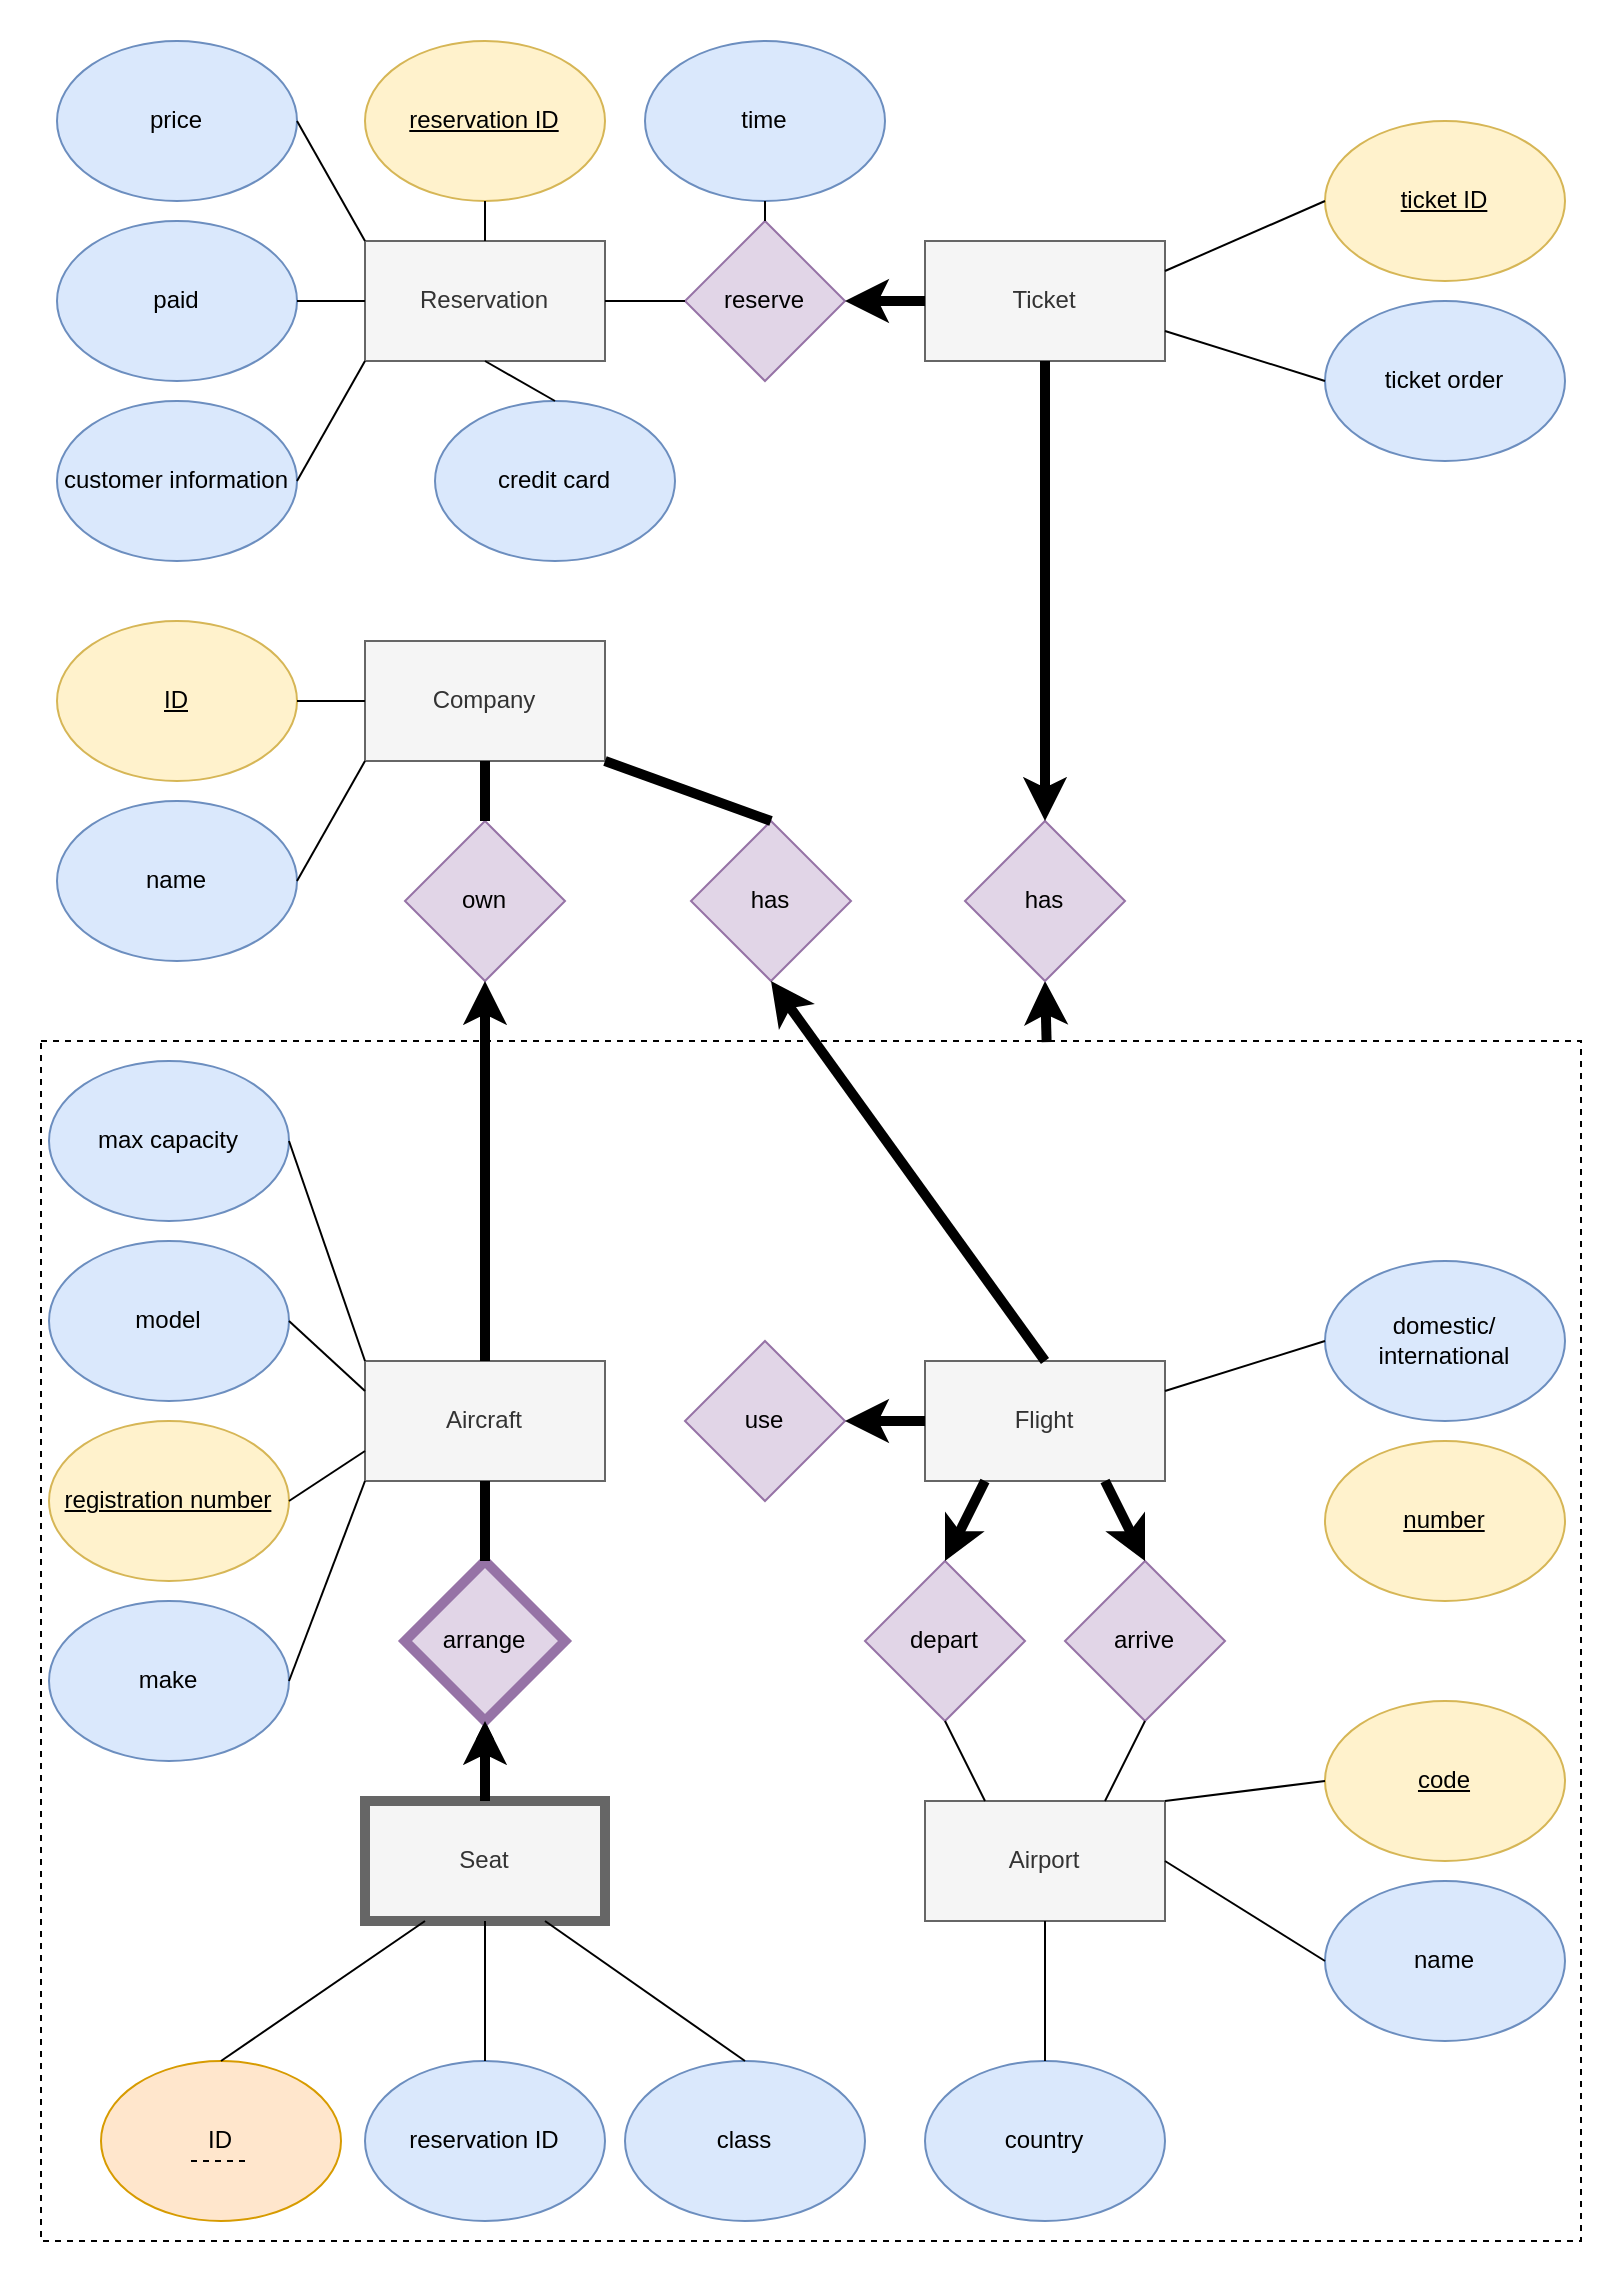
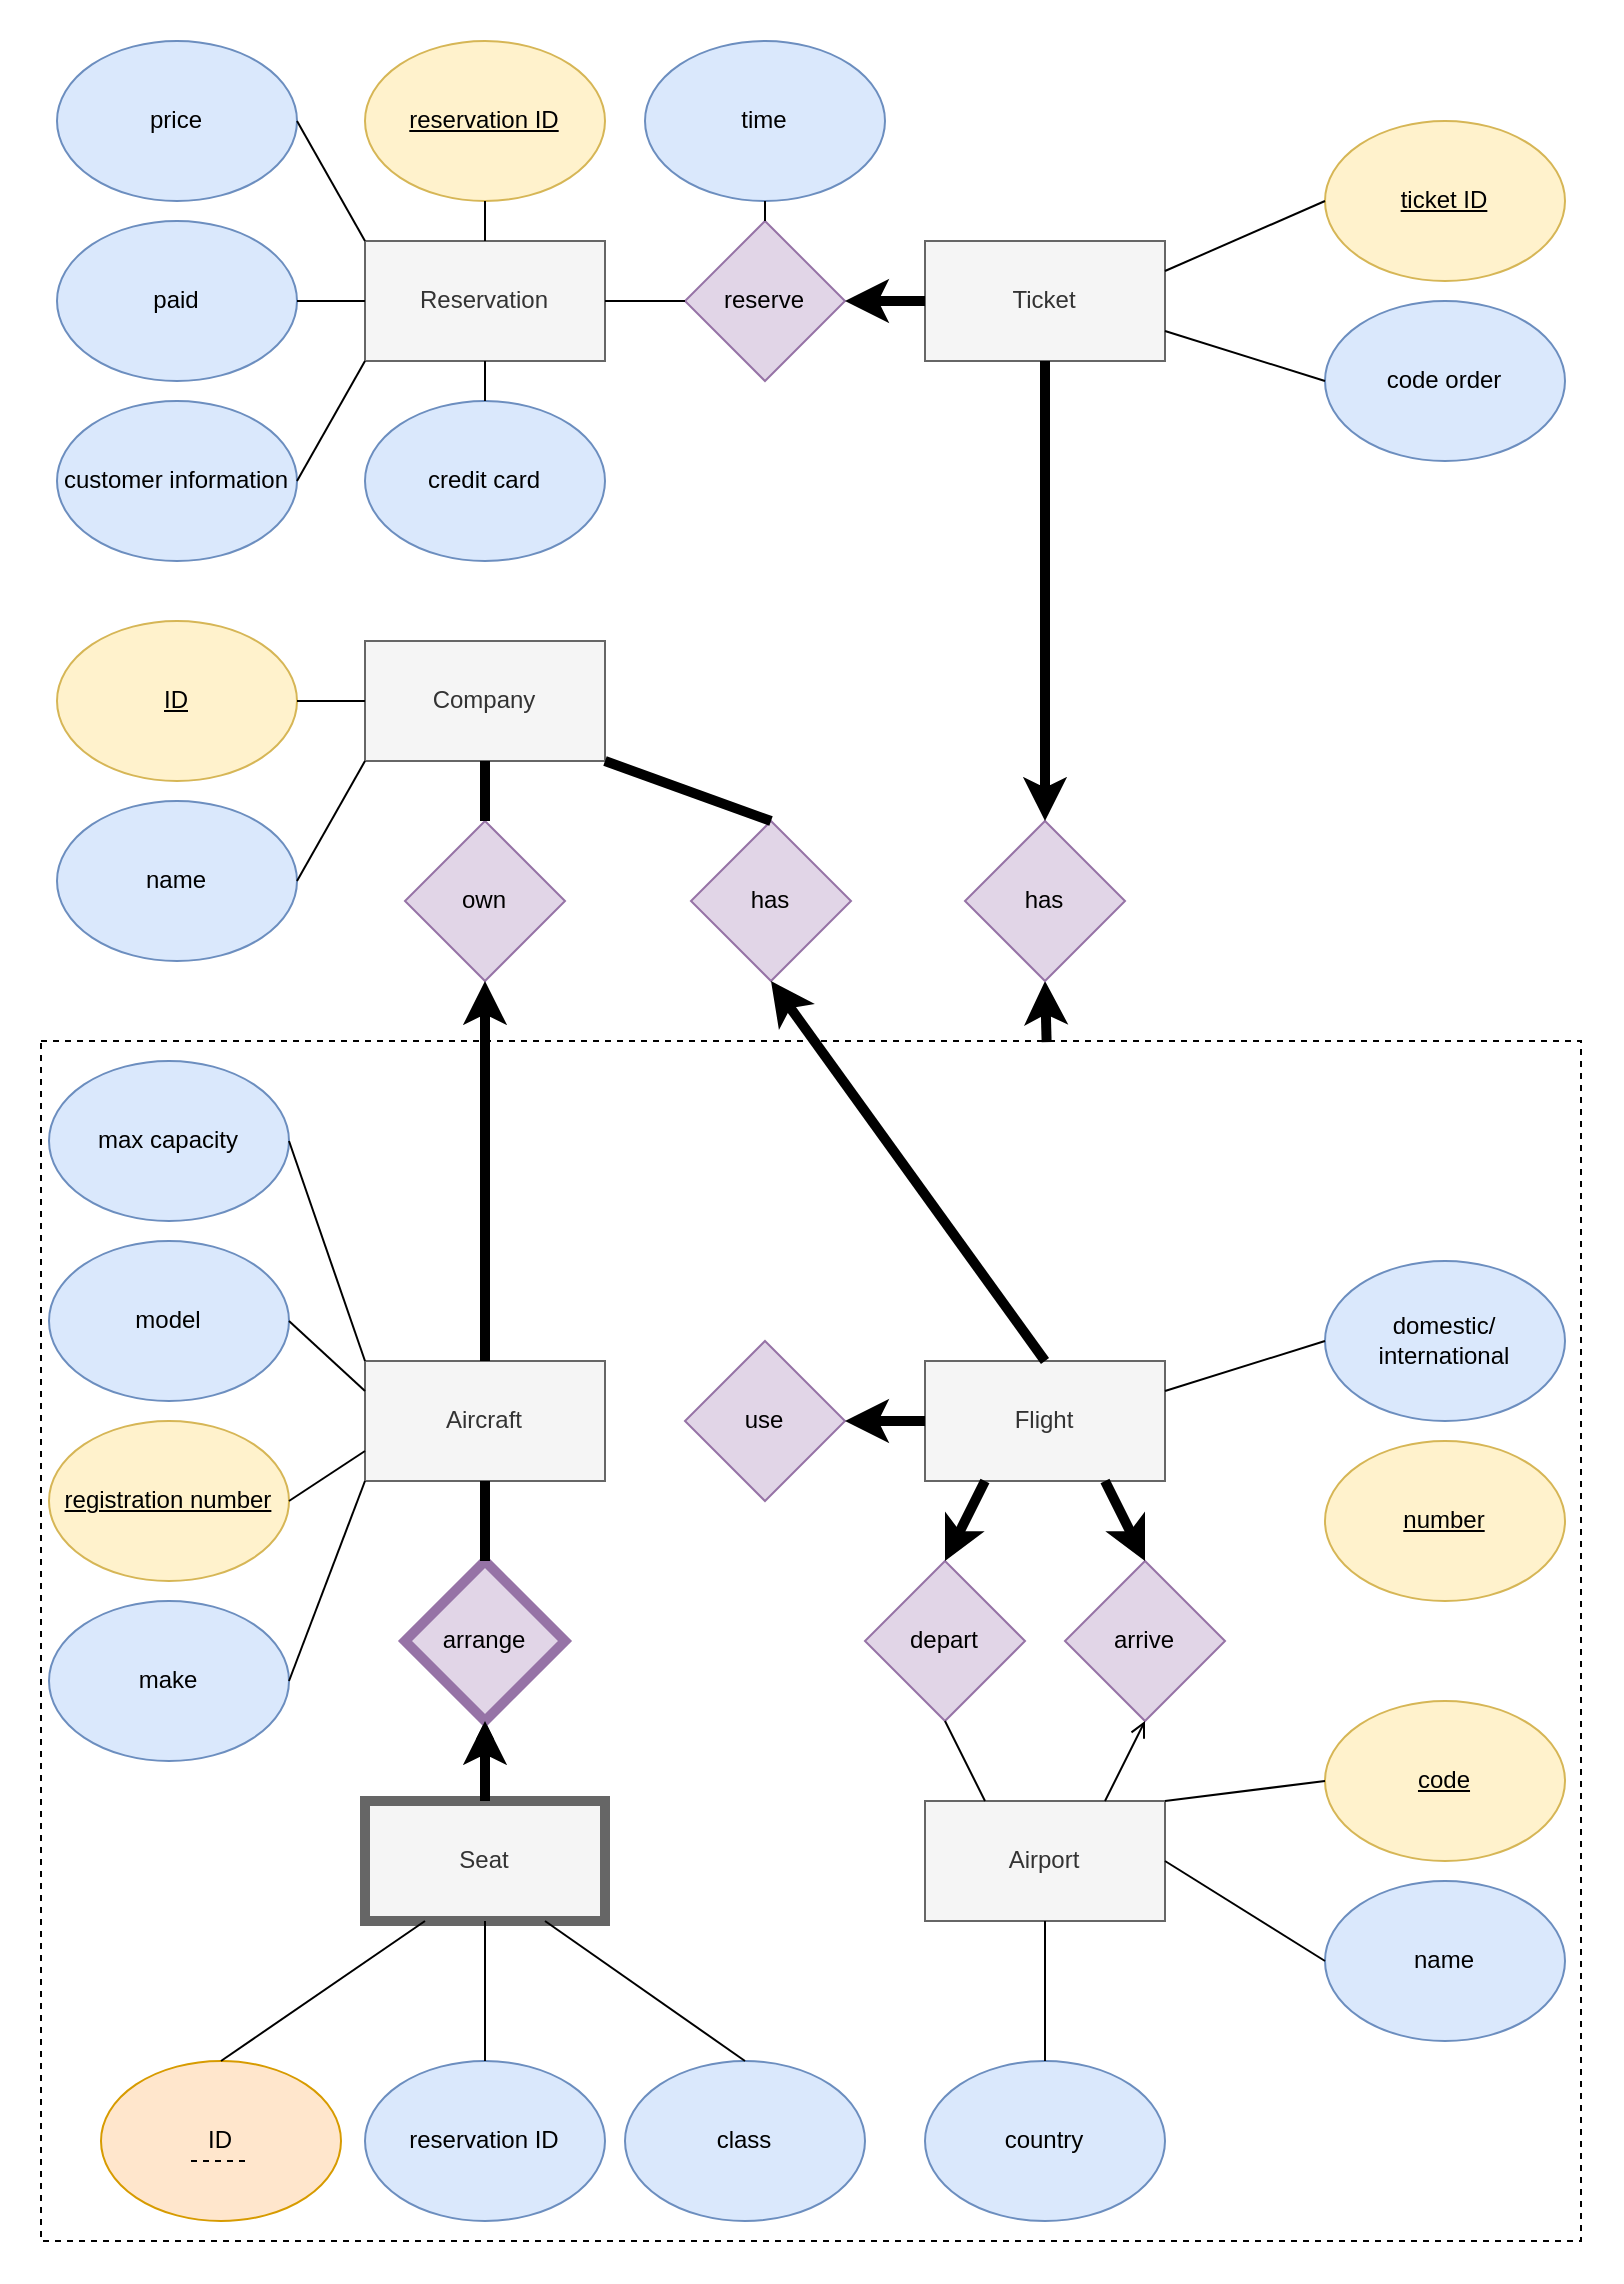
node "ticket order": label "ticket order" -> "code order"
node "credit card": moved (555, 481) -> (485, 481)
edge "arrive" -- "Airport": arrowhead none -> open
